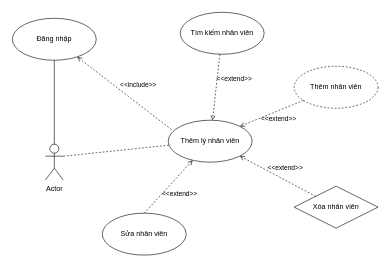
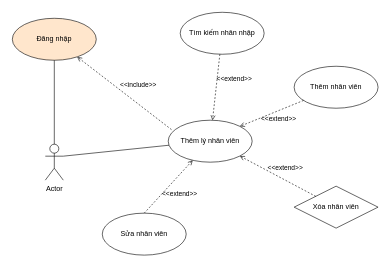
node "Tìm kiếm nhân viên": label "Tìm kiếm nhân viên" -> "Tìm kiếm nhân nhập"
node "Đăng nhập": fillcolor #ffffff -> #ffe6cc
node "Thêm nhân viên": style dashed -> solid
edge "Thêm lý nhân viên" -- "Actor": style dashed -> solid
